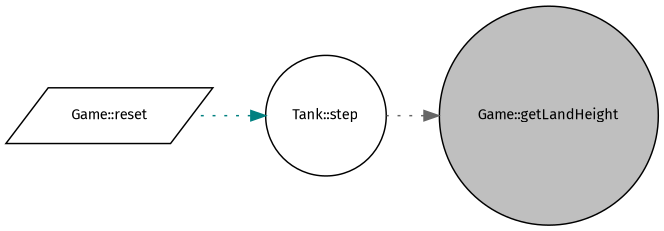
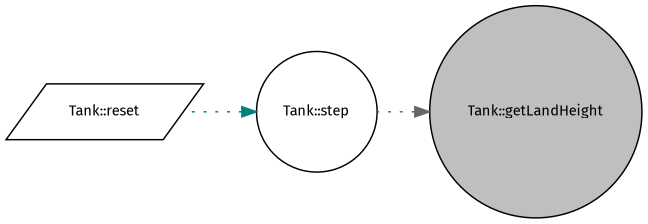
node "Game::reset": label "Game::reset" -> "Tank::reset"
node "Game::getLandHeight": label "Game::getLandHeight" -> "Tank::getLandHeight"
